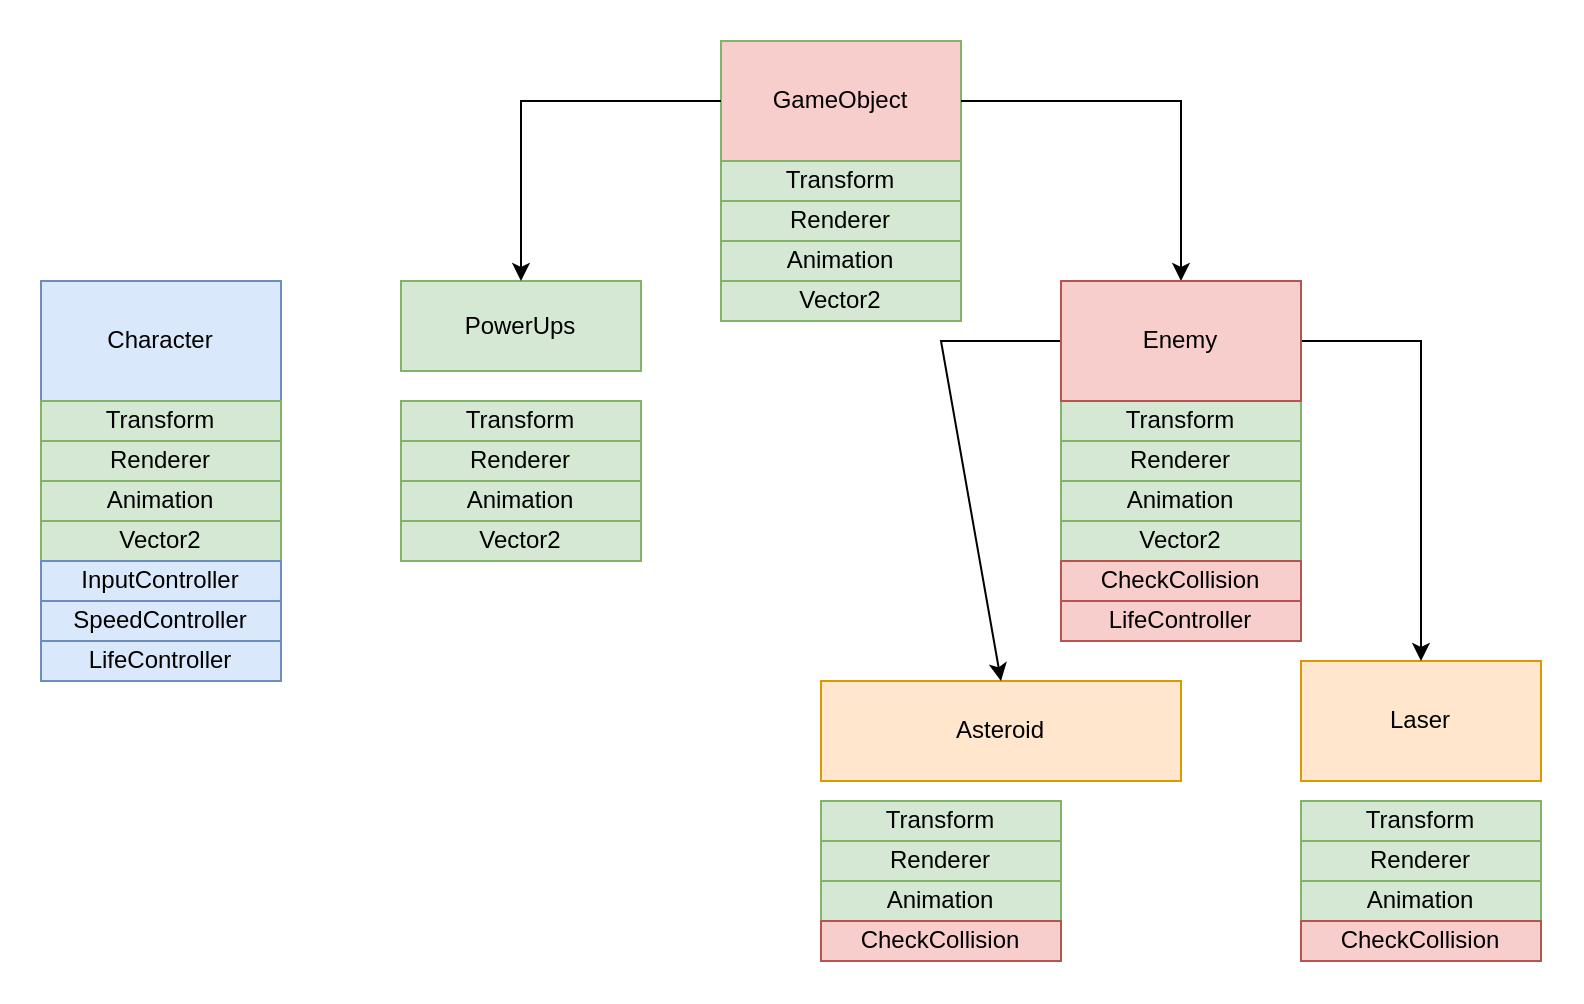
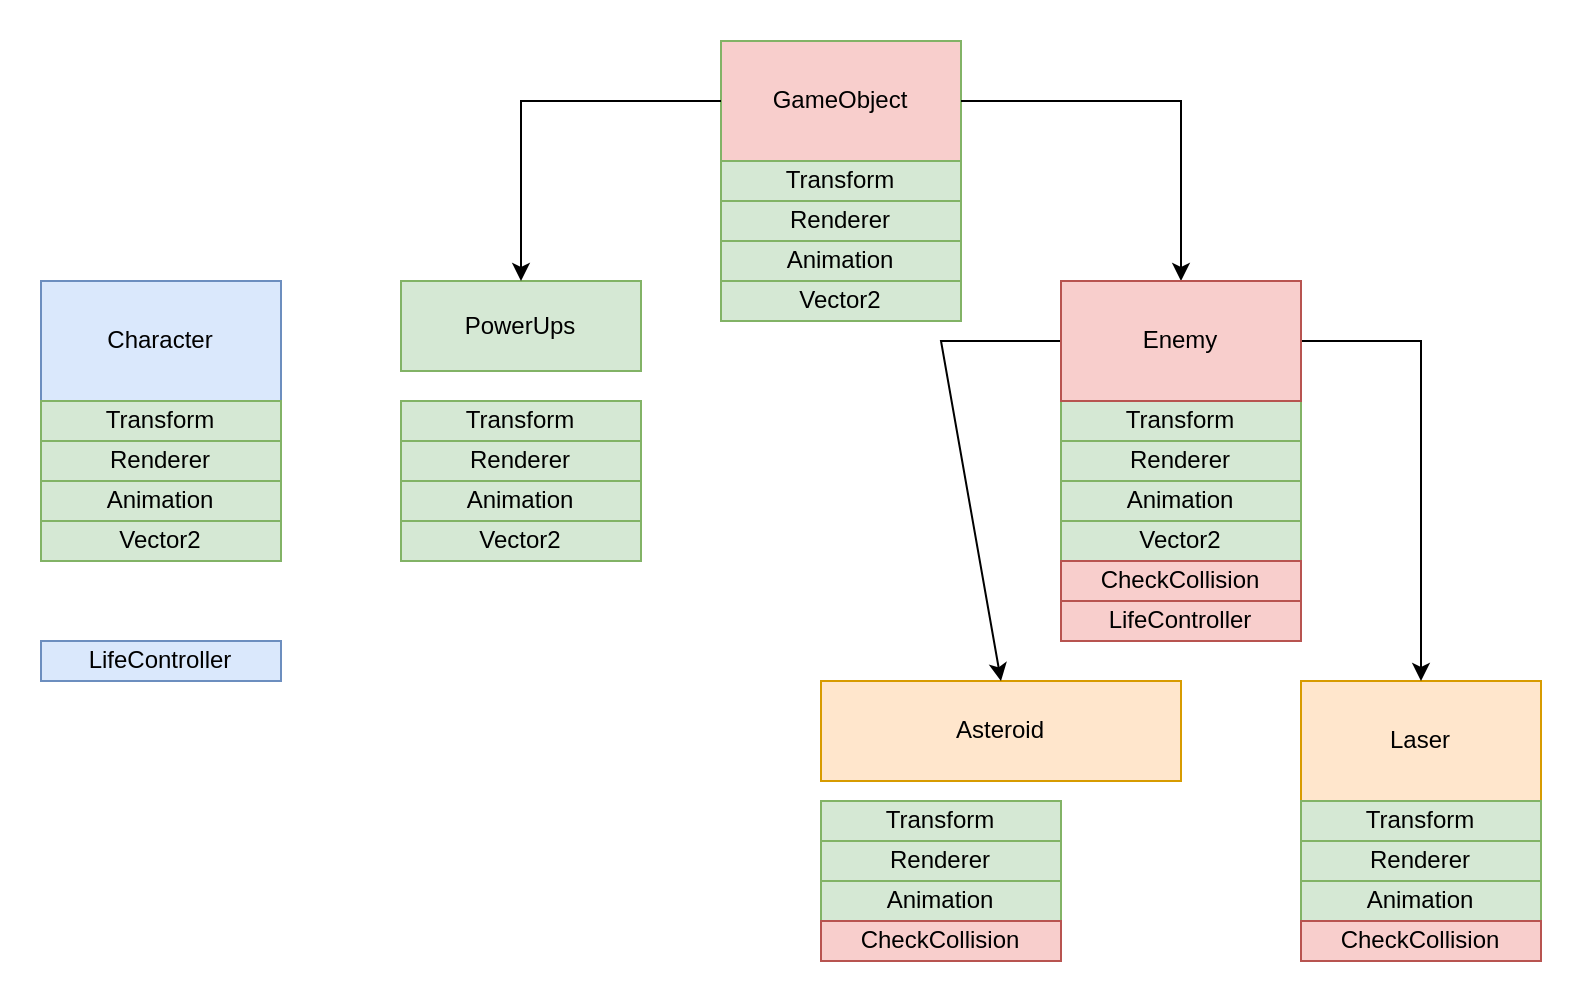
node "InputController": removed
node "SpeedController": removed
node "Laser": moved (1421, 721) -> (1421, 741)
